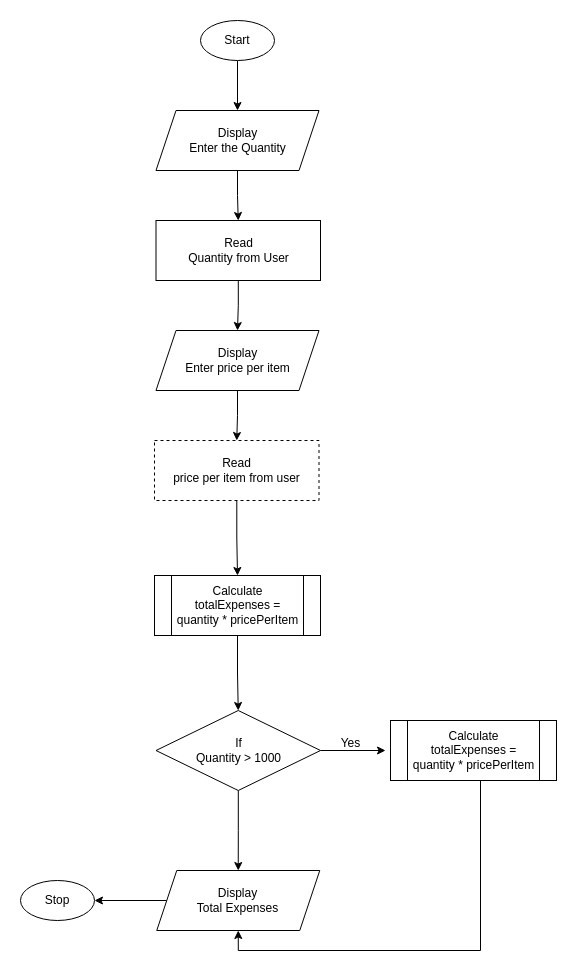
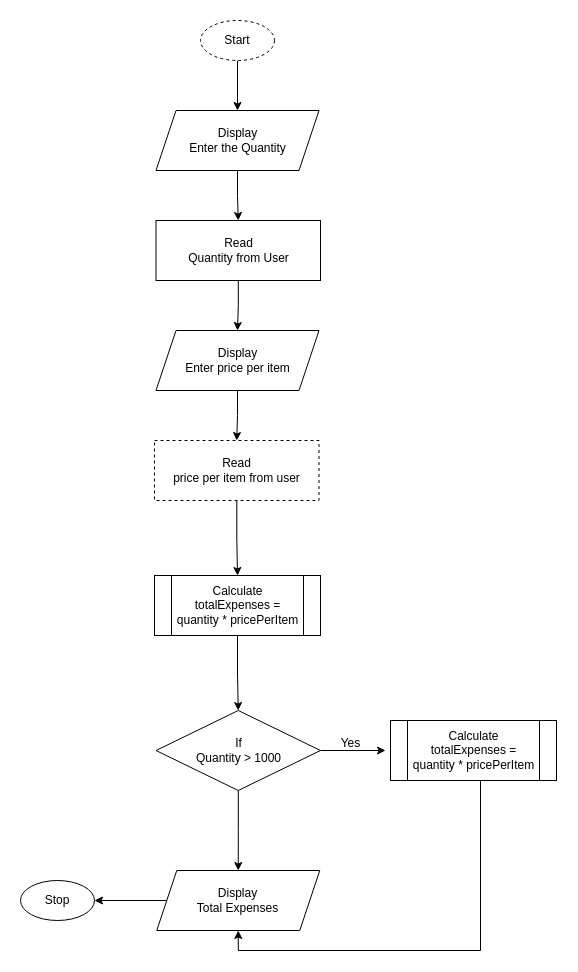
node "Start": style solid -> dashed
